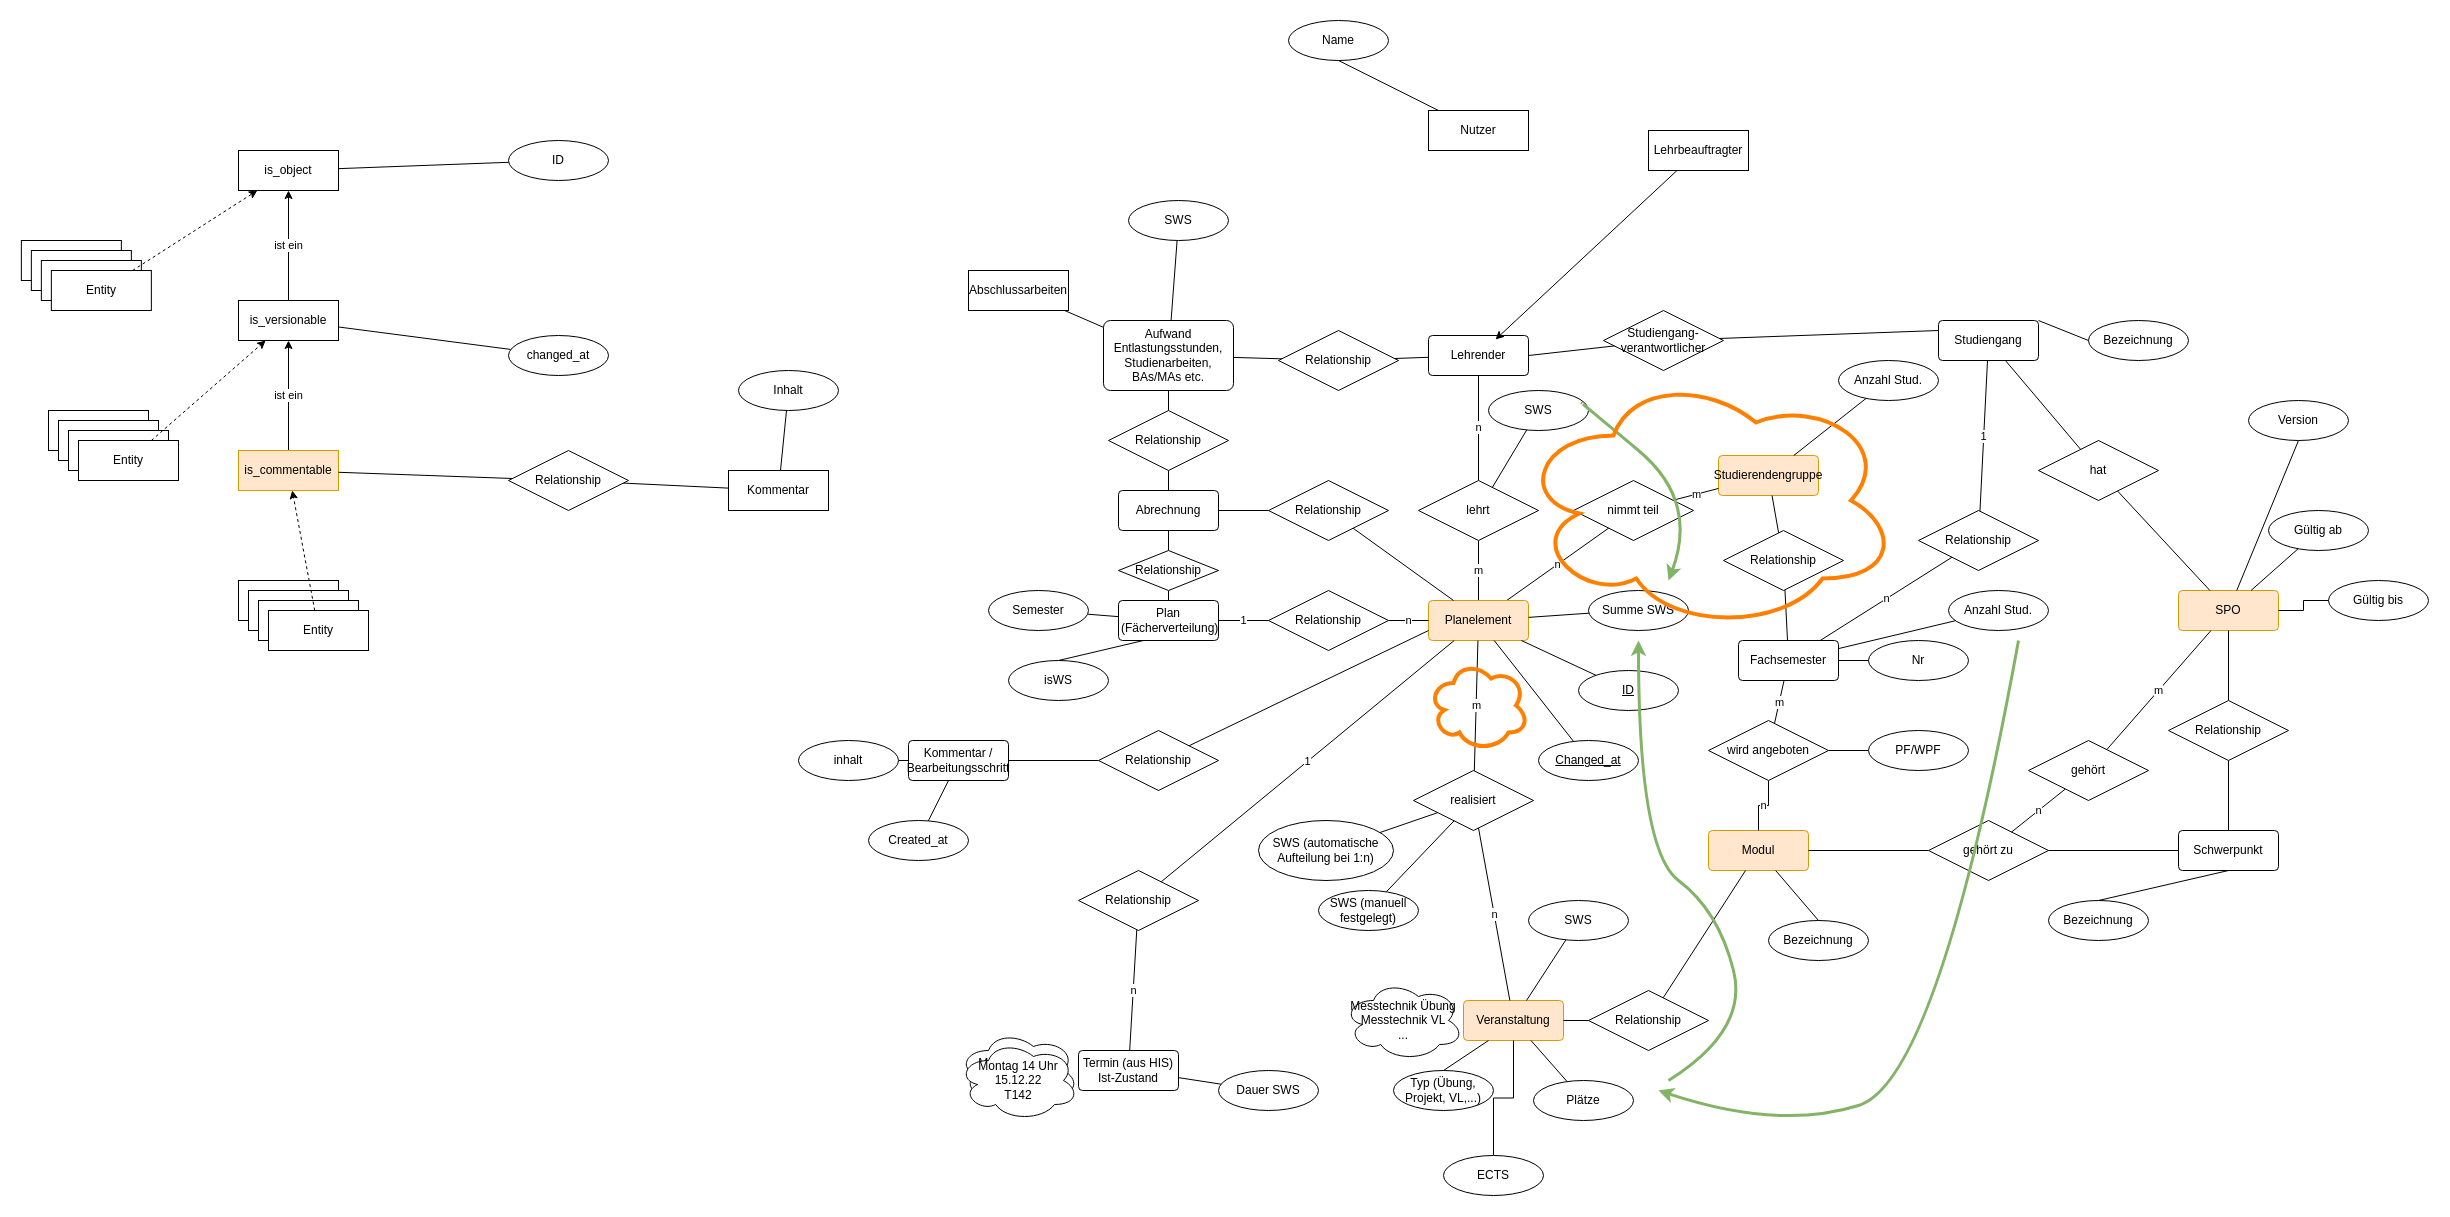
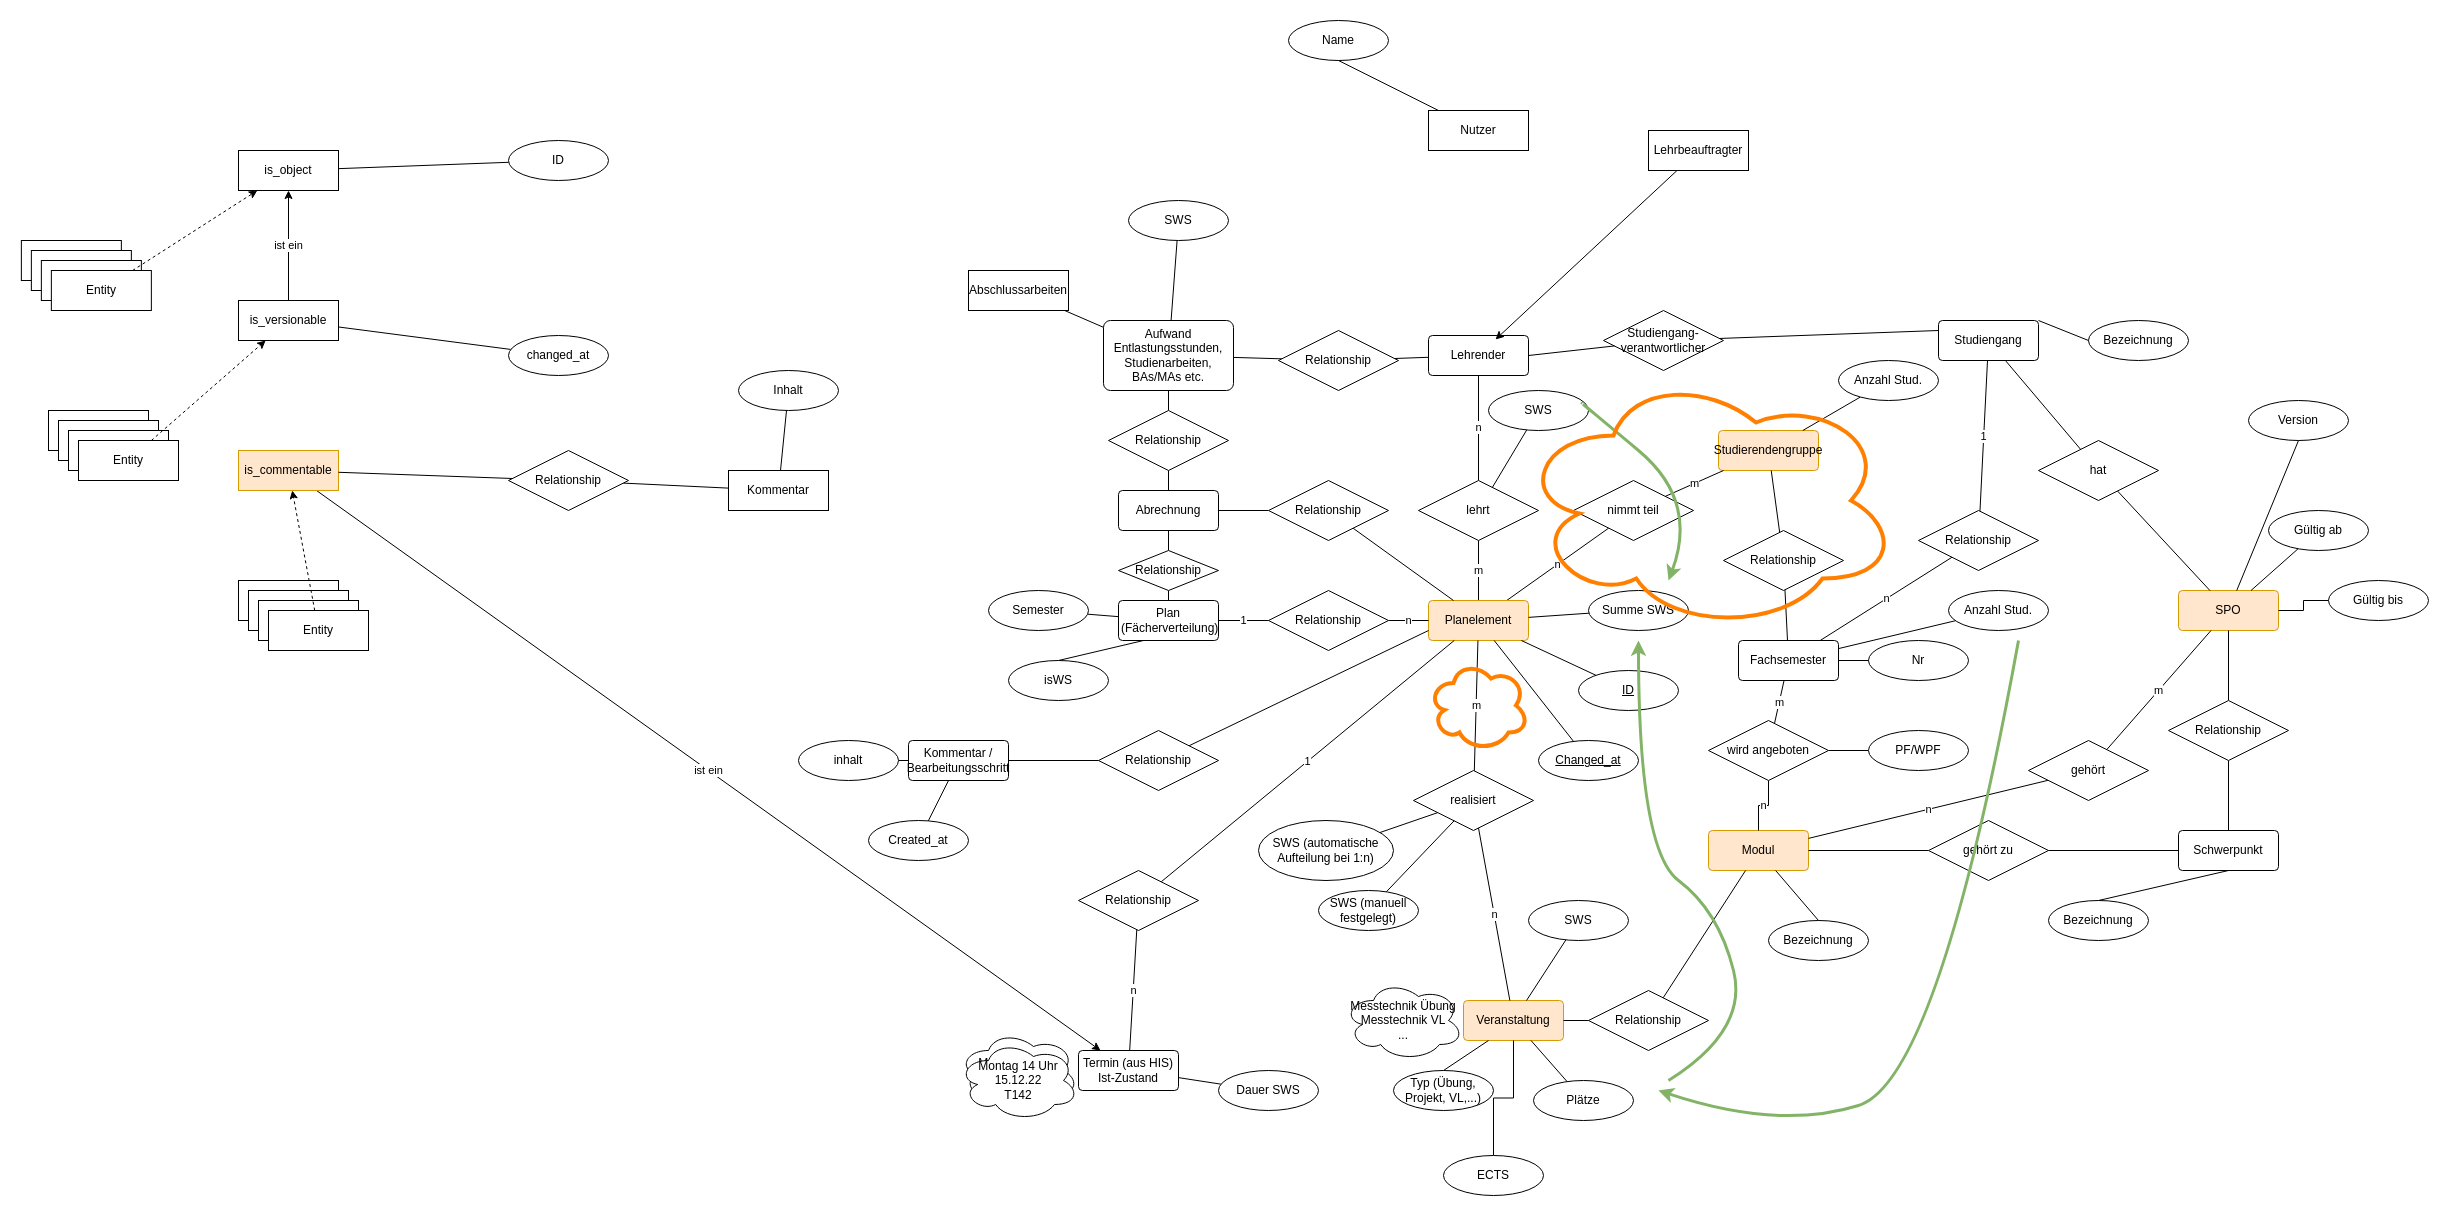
edge "is_commentable" -> "is_versionable": now "is_commentable" -> "Termin (aus HIS) Ist-Zustand"
node "Studierendengruppe": moved (1769, 476) -> (1769, 451)
edge "gehört" -- "gehört zu": now "gehört" -- "Modul"
